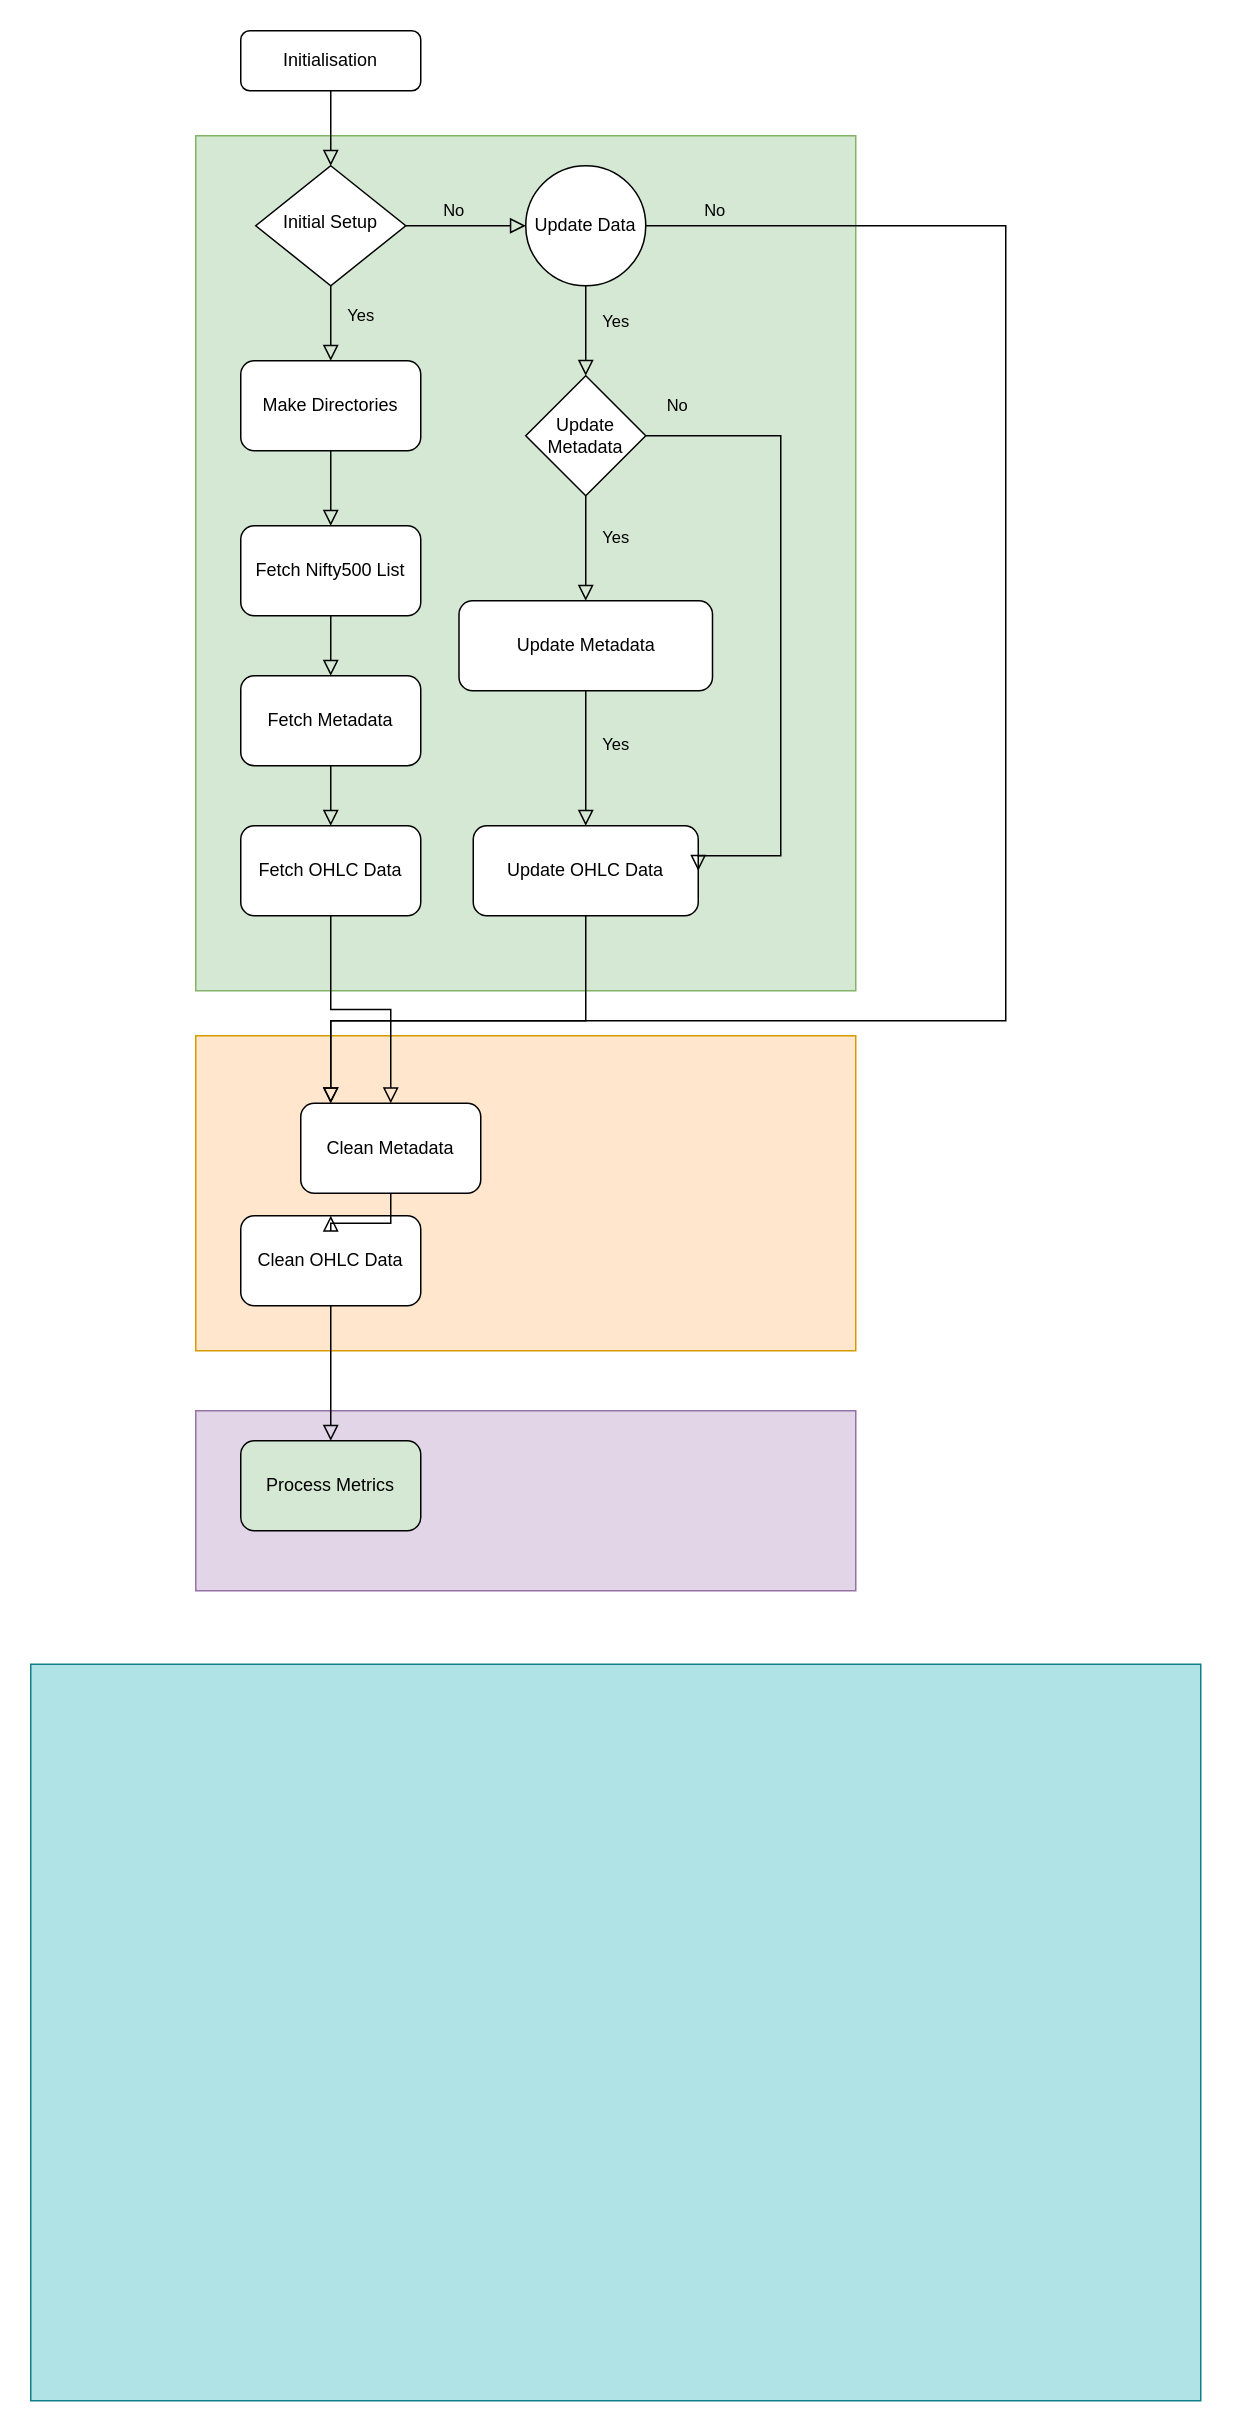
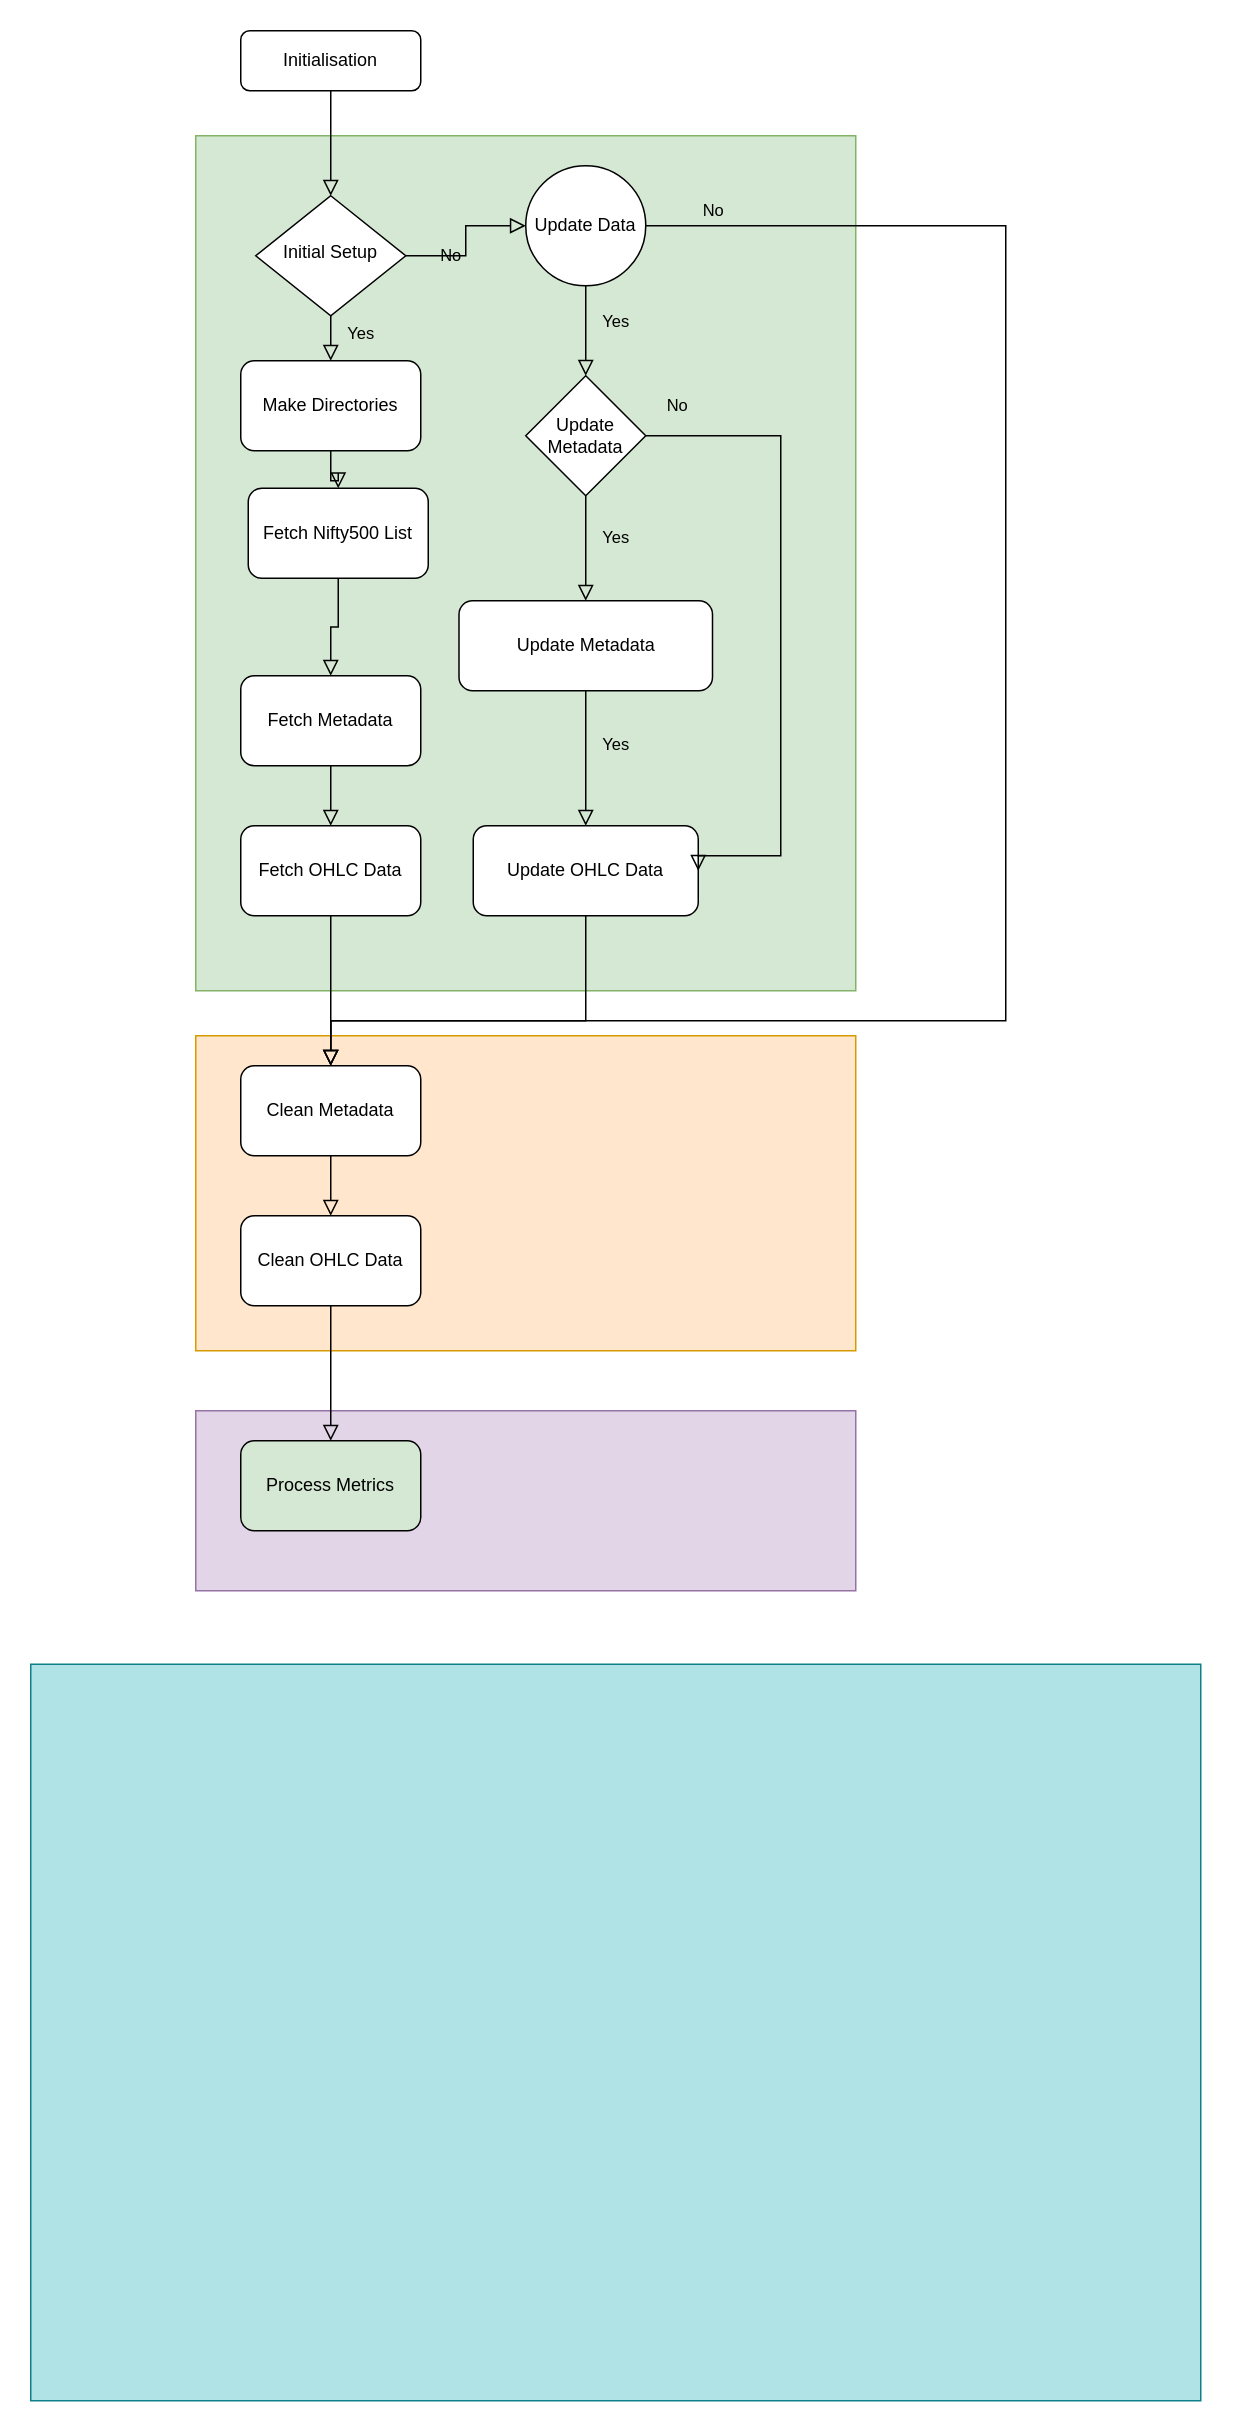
node "Initial Setup": moved (331, 226) -> (331, 256)
node "Fetch Nifty500 List": moved (331, 571) -> (338, 533)
node "Clean Metadata": moved (391, 1148) -> (331, 1111)
